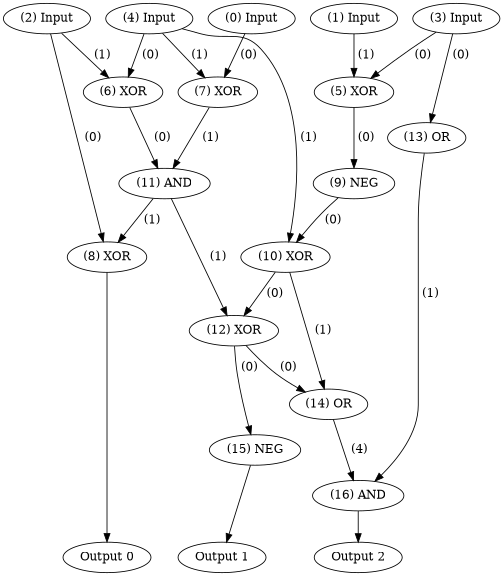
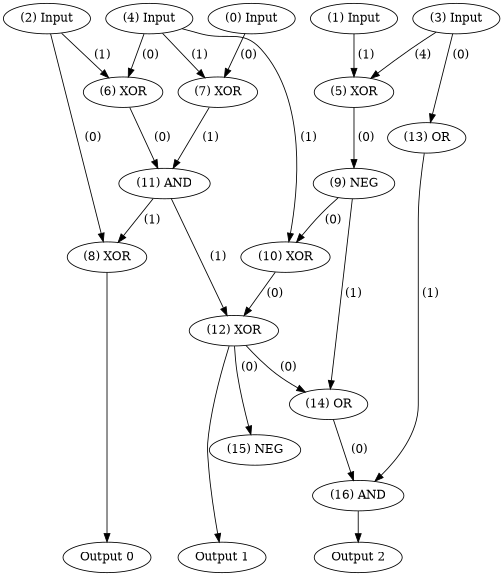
edge "(3) Input" -> "(5) XOR": label " (0)" -> " (4)"
edge "(10) XOR" -> "(14) OR": now "(9) NEG" -> "(14) OR"
edge "(14) OR" -> "(16) AND": label " (4)" -> " (0)"
edge "(15) NEG" -> "Output 1": now "(12) XOR" -> "Output 1"
